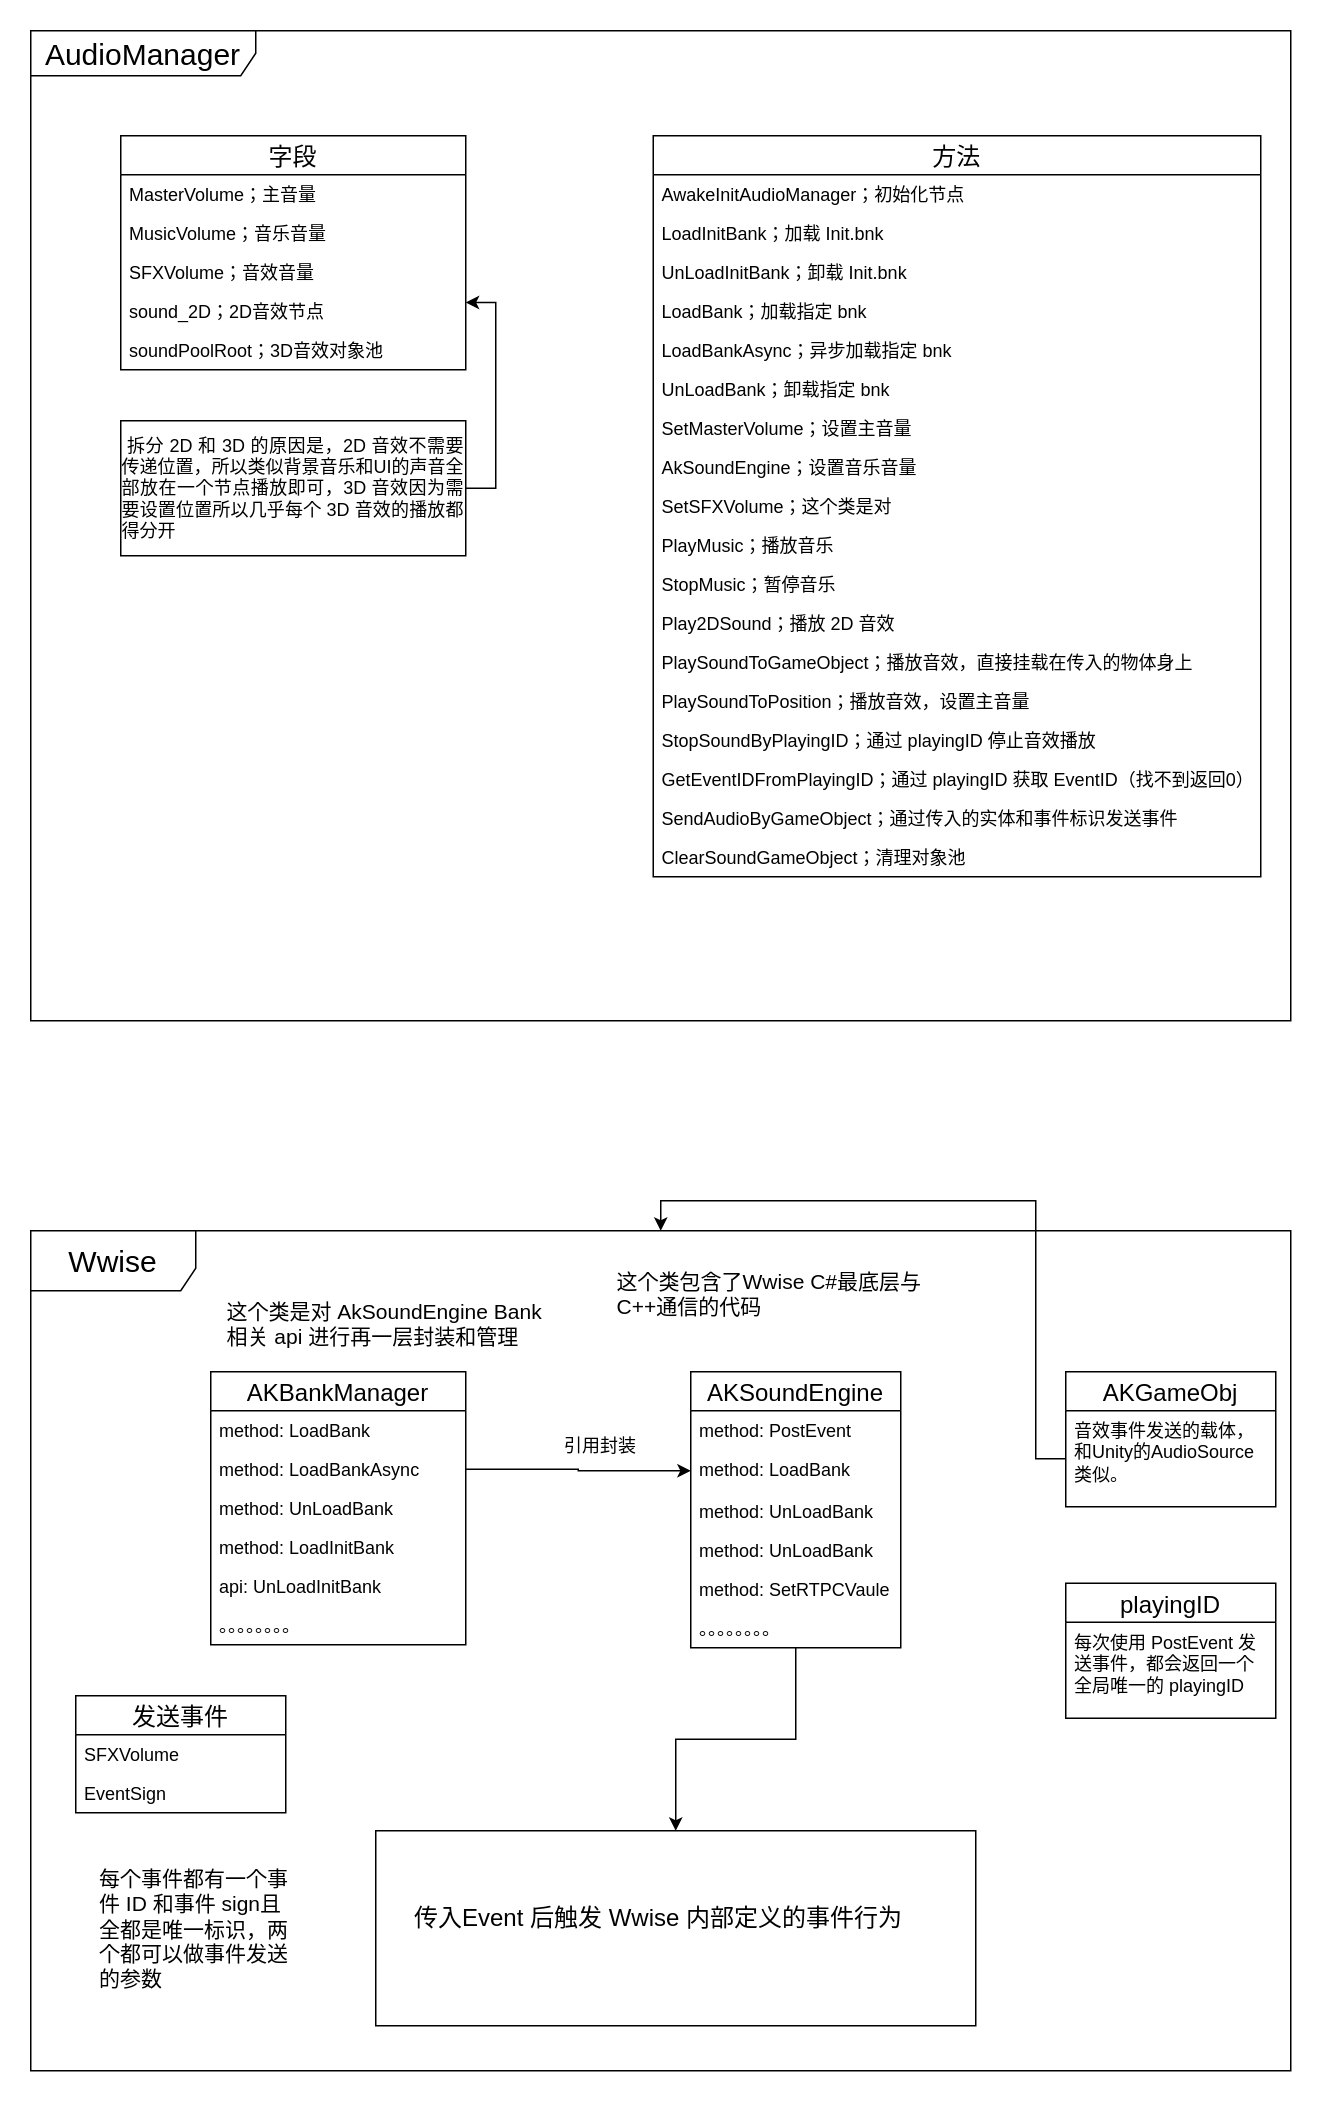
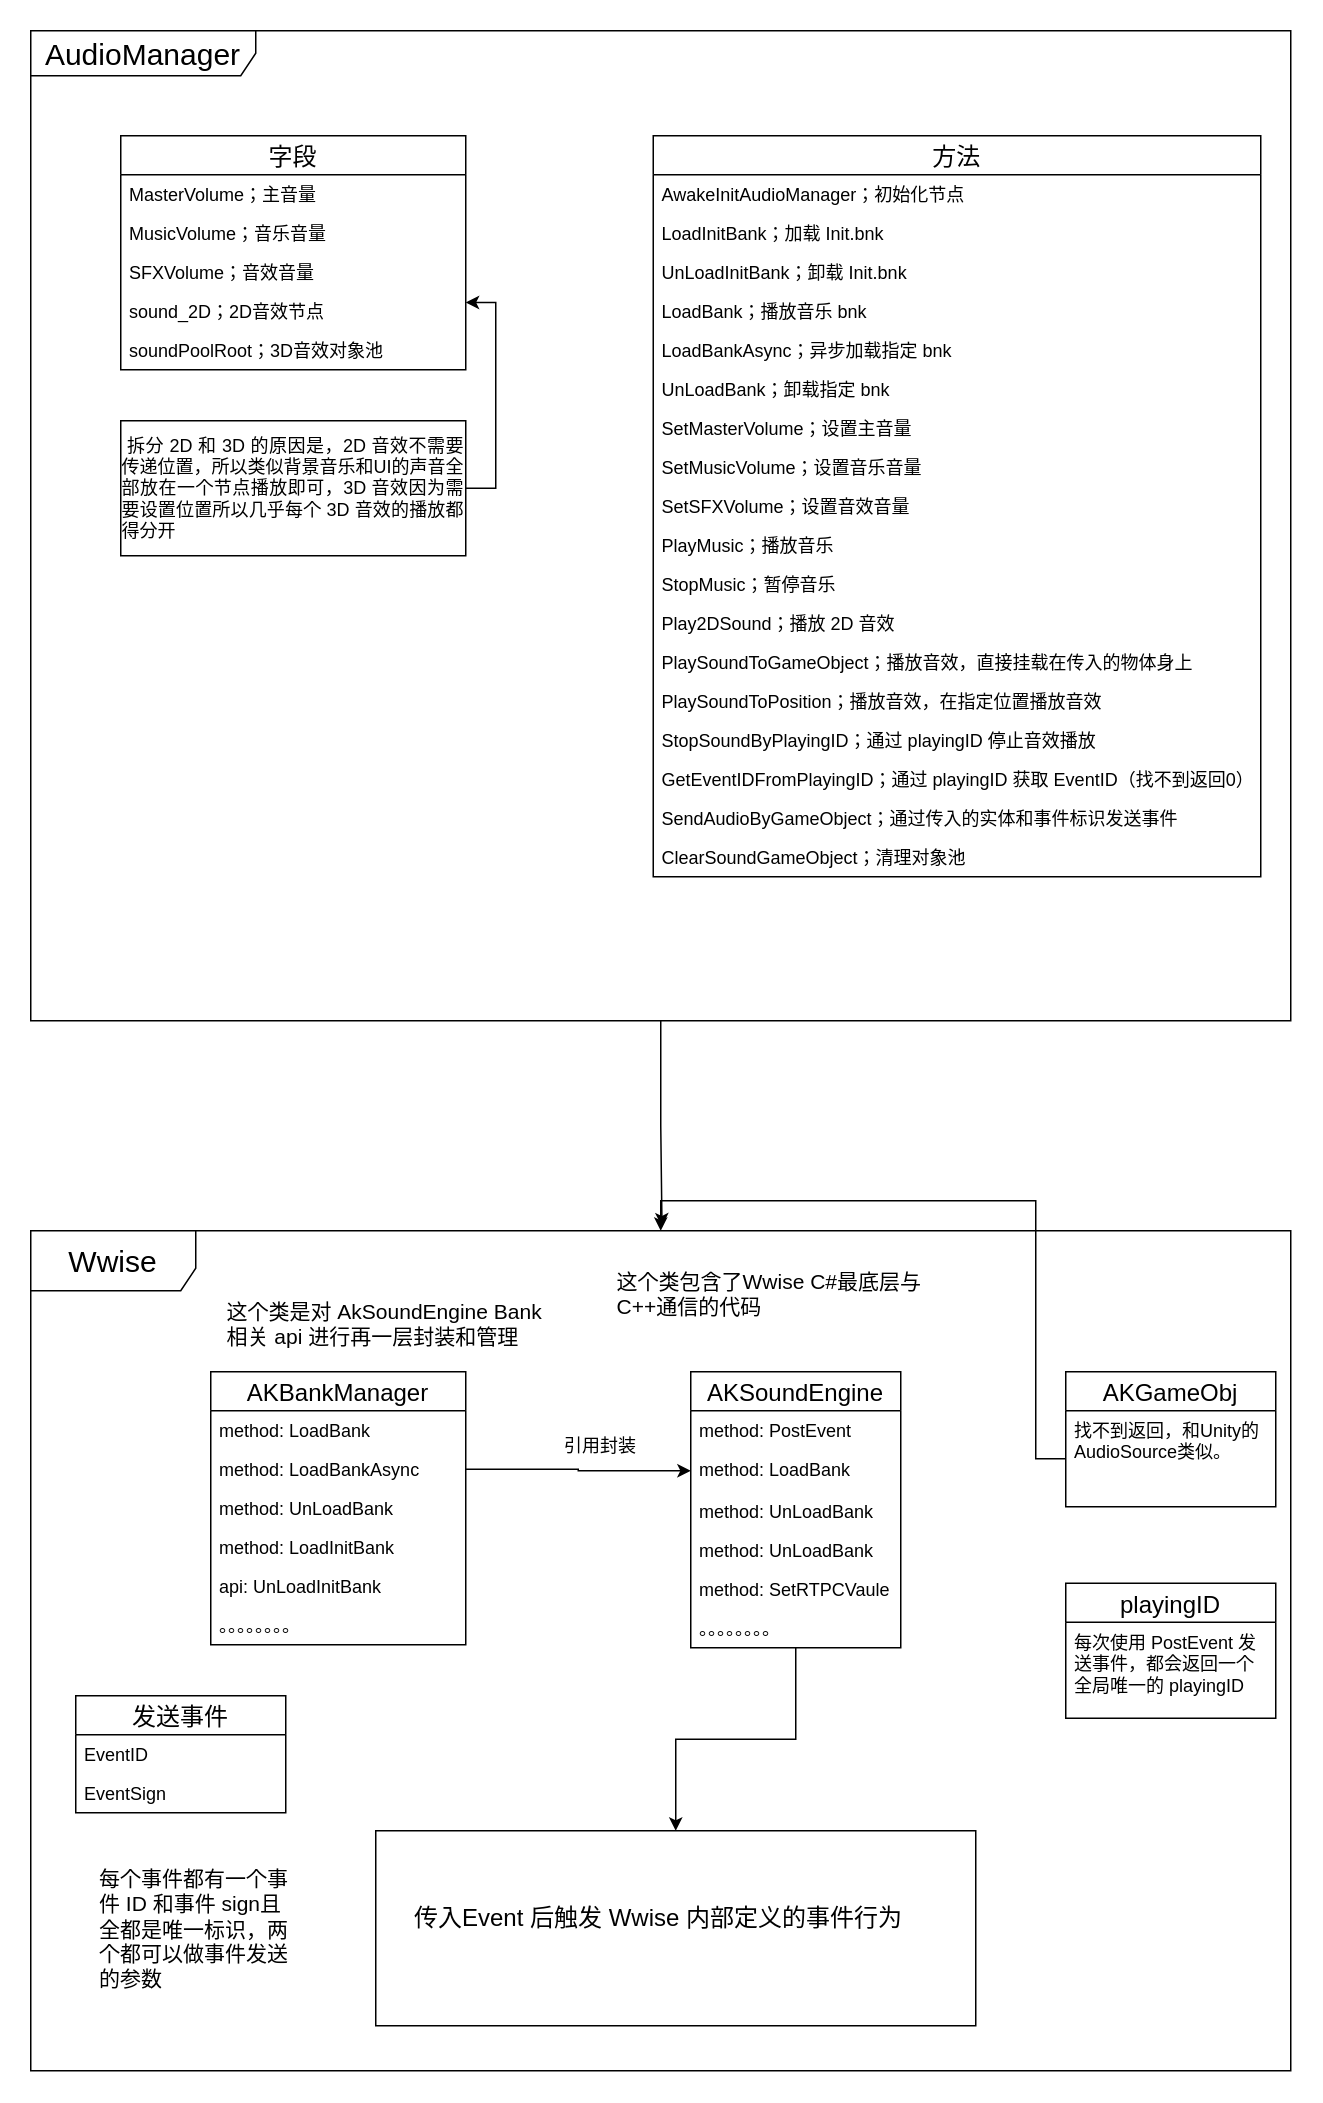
node "LoadBank；加载指定 bnk": label "LoadBank；加载指定 bnk" -> "LoadBank；播放音乐 bnk"
node "AkSoundEngine；设置音乐音量": label "AkSoundEngine；设置音乐音量" -> "SetMusicVolume；设置音乐音量"
node "SetSFXVolume；这个类是对": label "SetSFXVolume；这个类是对" -> "SetSFXVolume；设置音效音量"
node "PlaySoundToPosition；播放音效，设置主音量": label "PlaySoundToPosition；播放音效，设置主音量" -> "PlaySoundToPosition；播放音效，在指定位置播放音效"
edge "AudioManager" -> "Wwise": added
node "音效事件发送的载体，和Unity的AudioSource类似。": label "音效事件发送的载体，和Unity的AudioSource类似。" -> "找不到返回，和Unity的AudioSource类似。"
node "SFXVolume": label "SFXVolume" -> "EventID"
